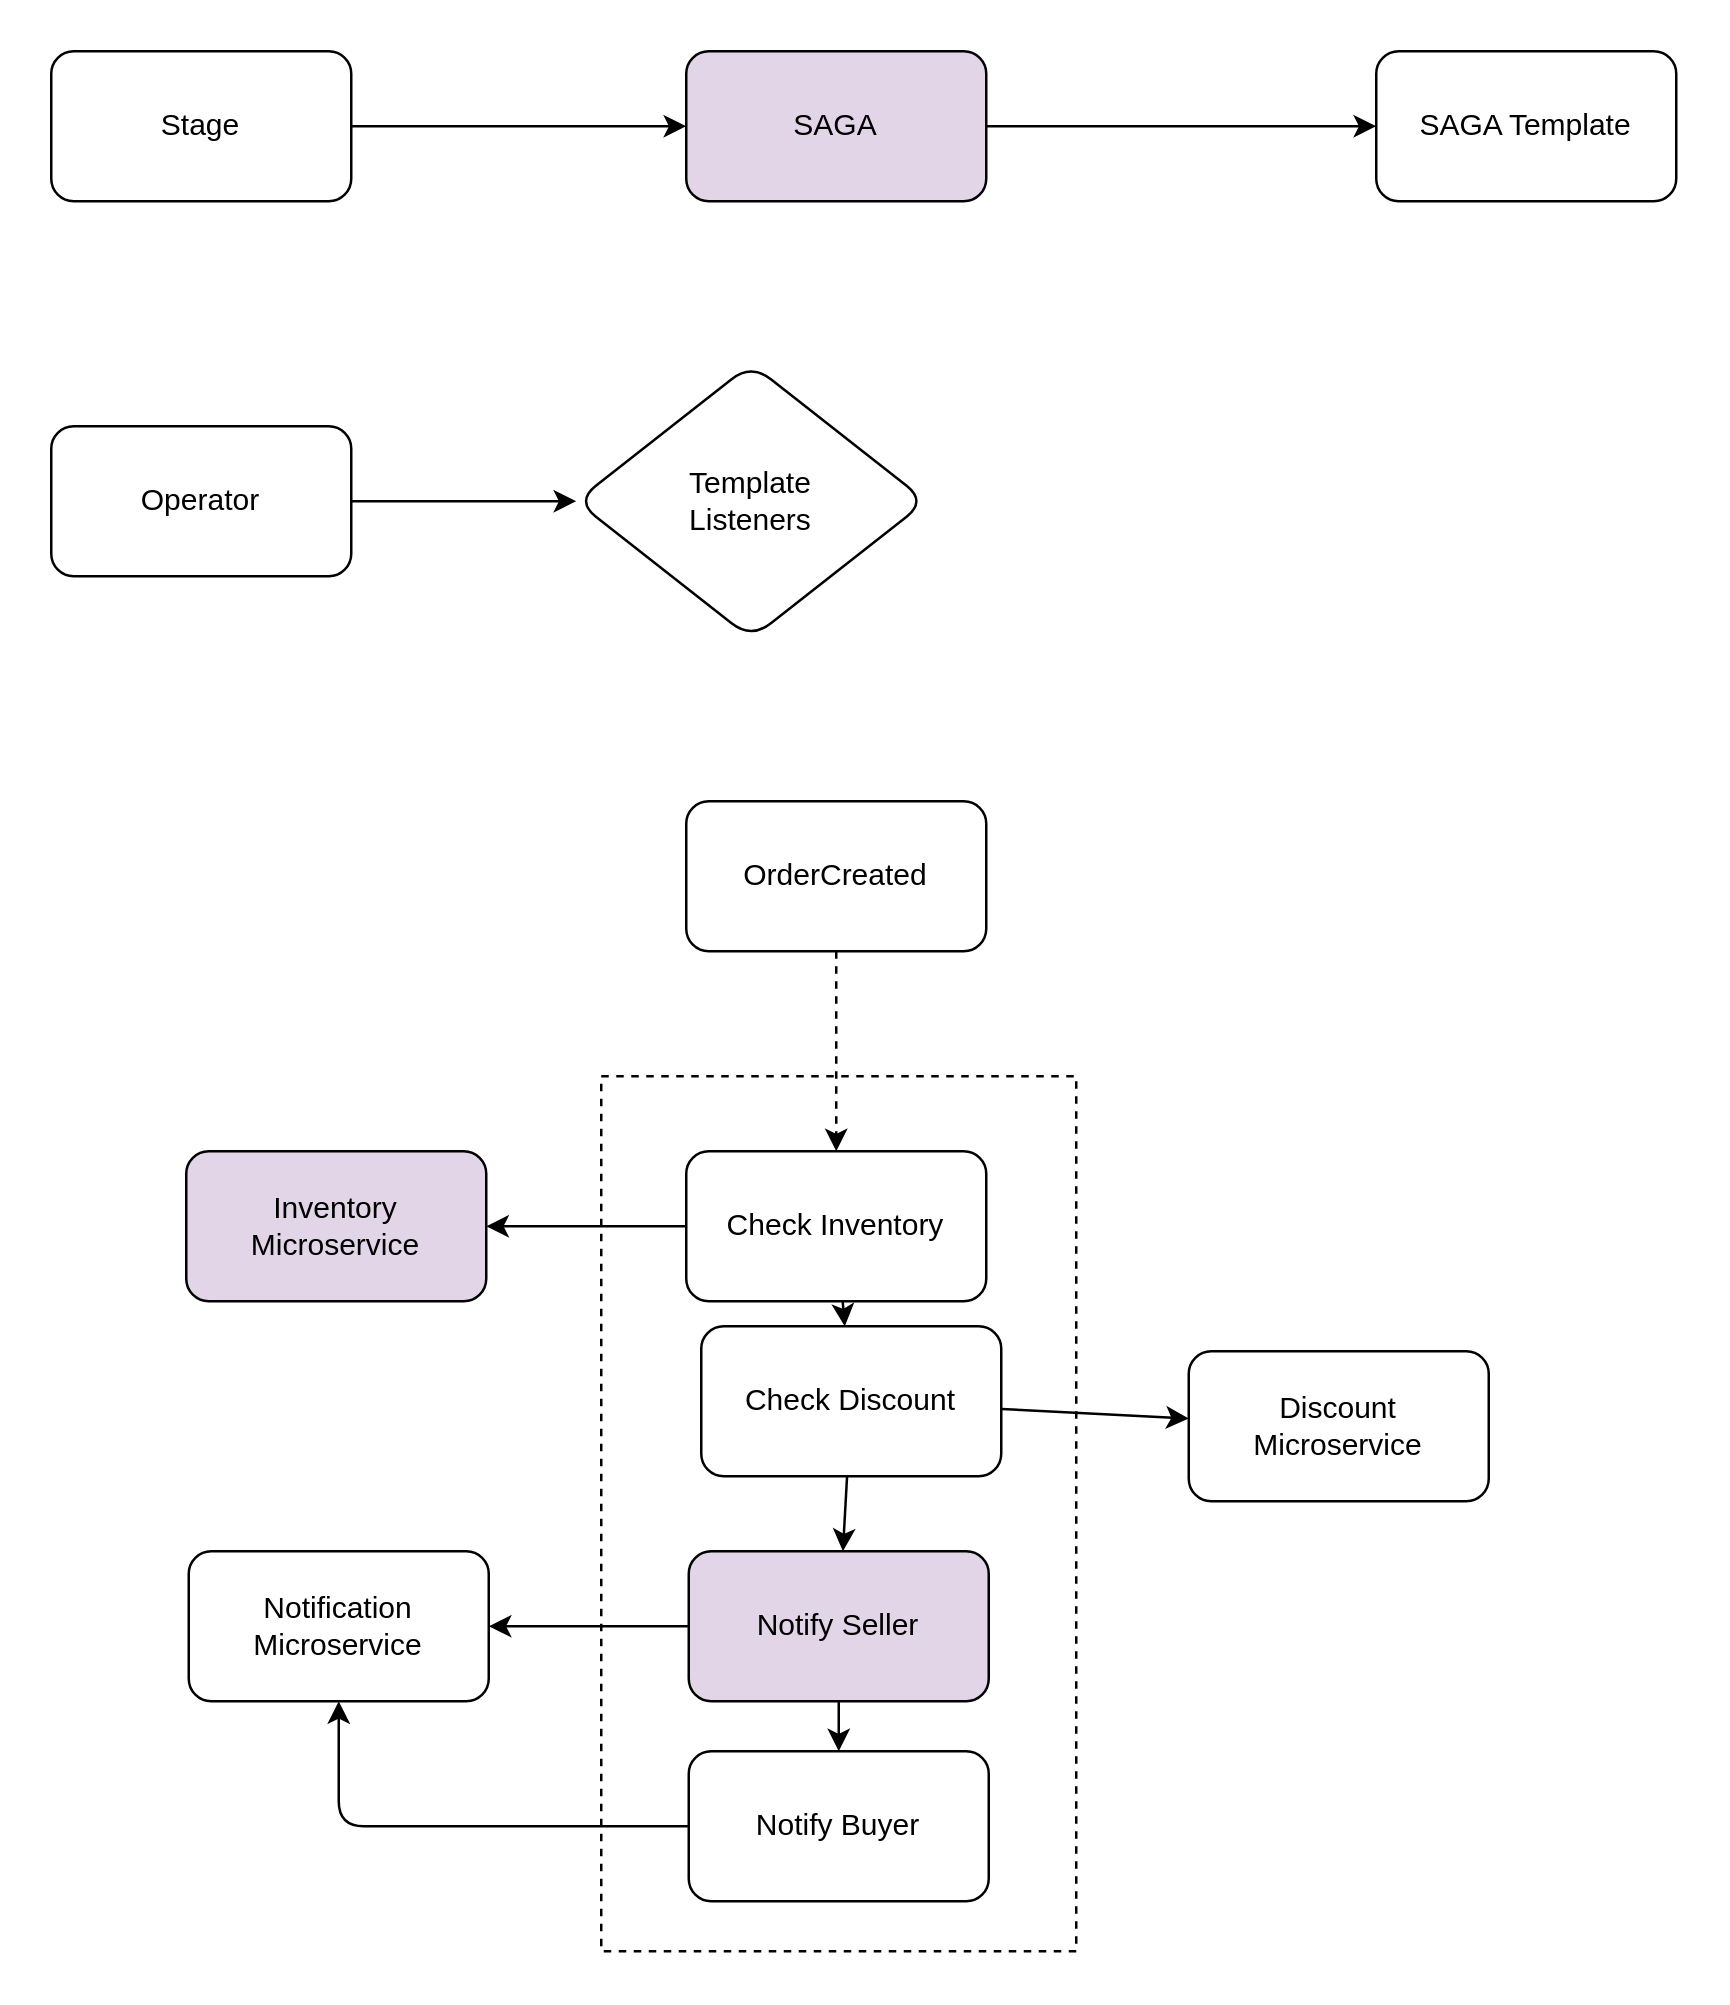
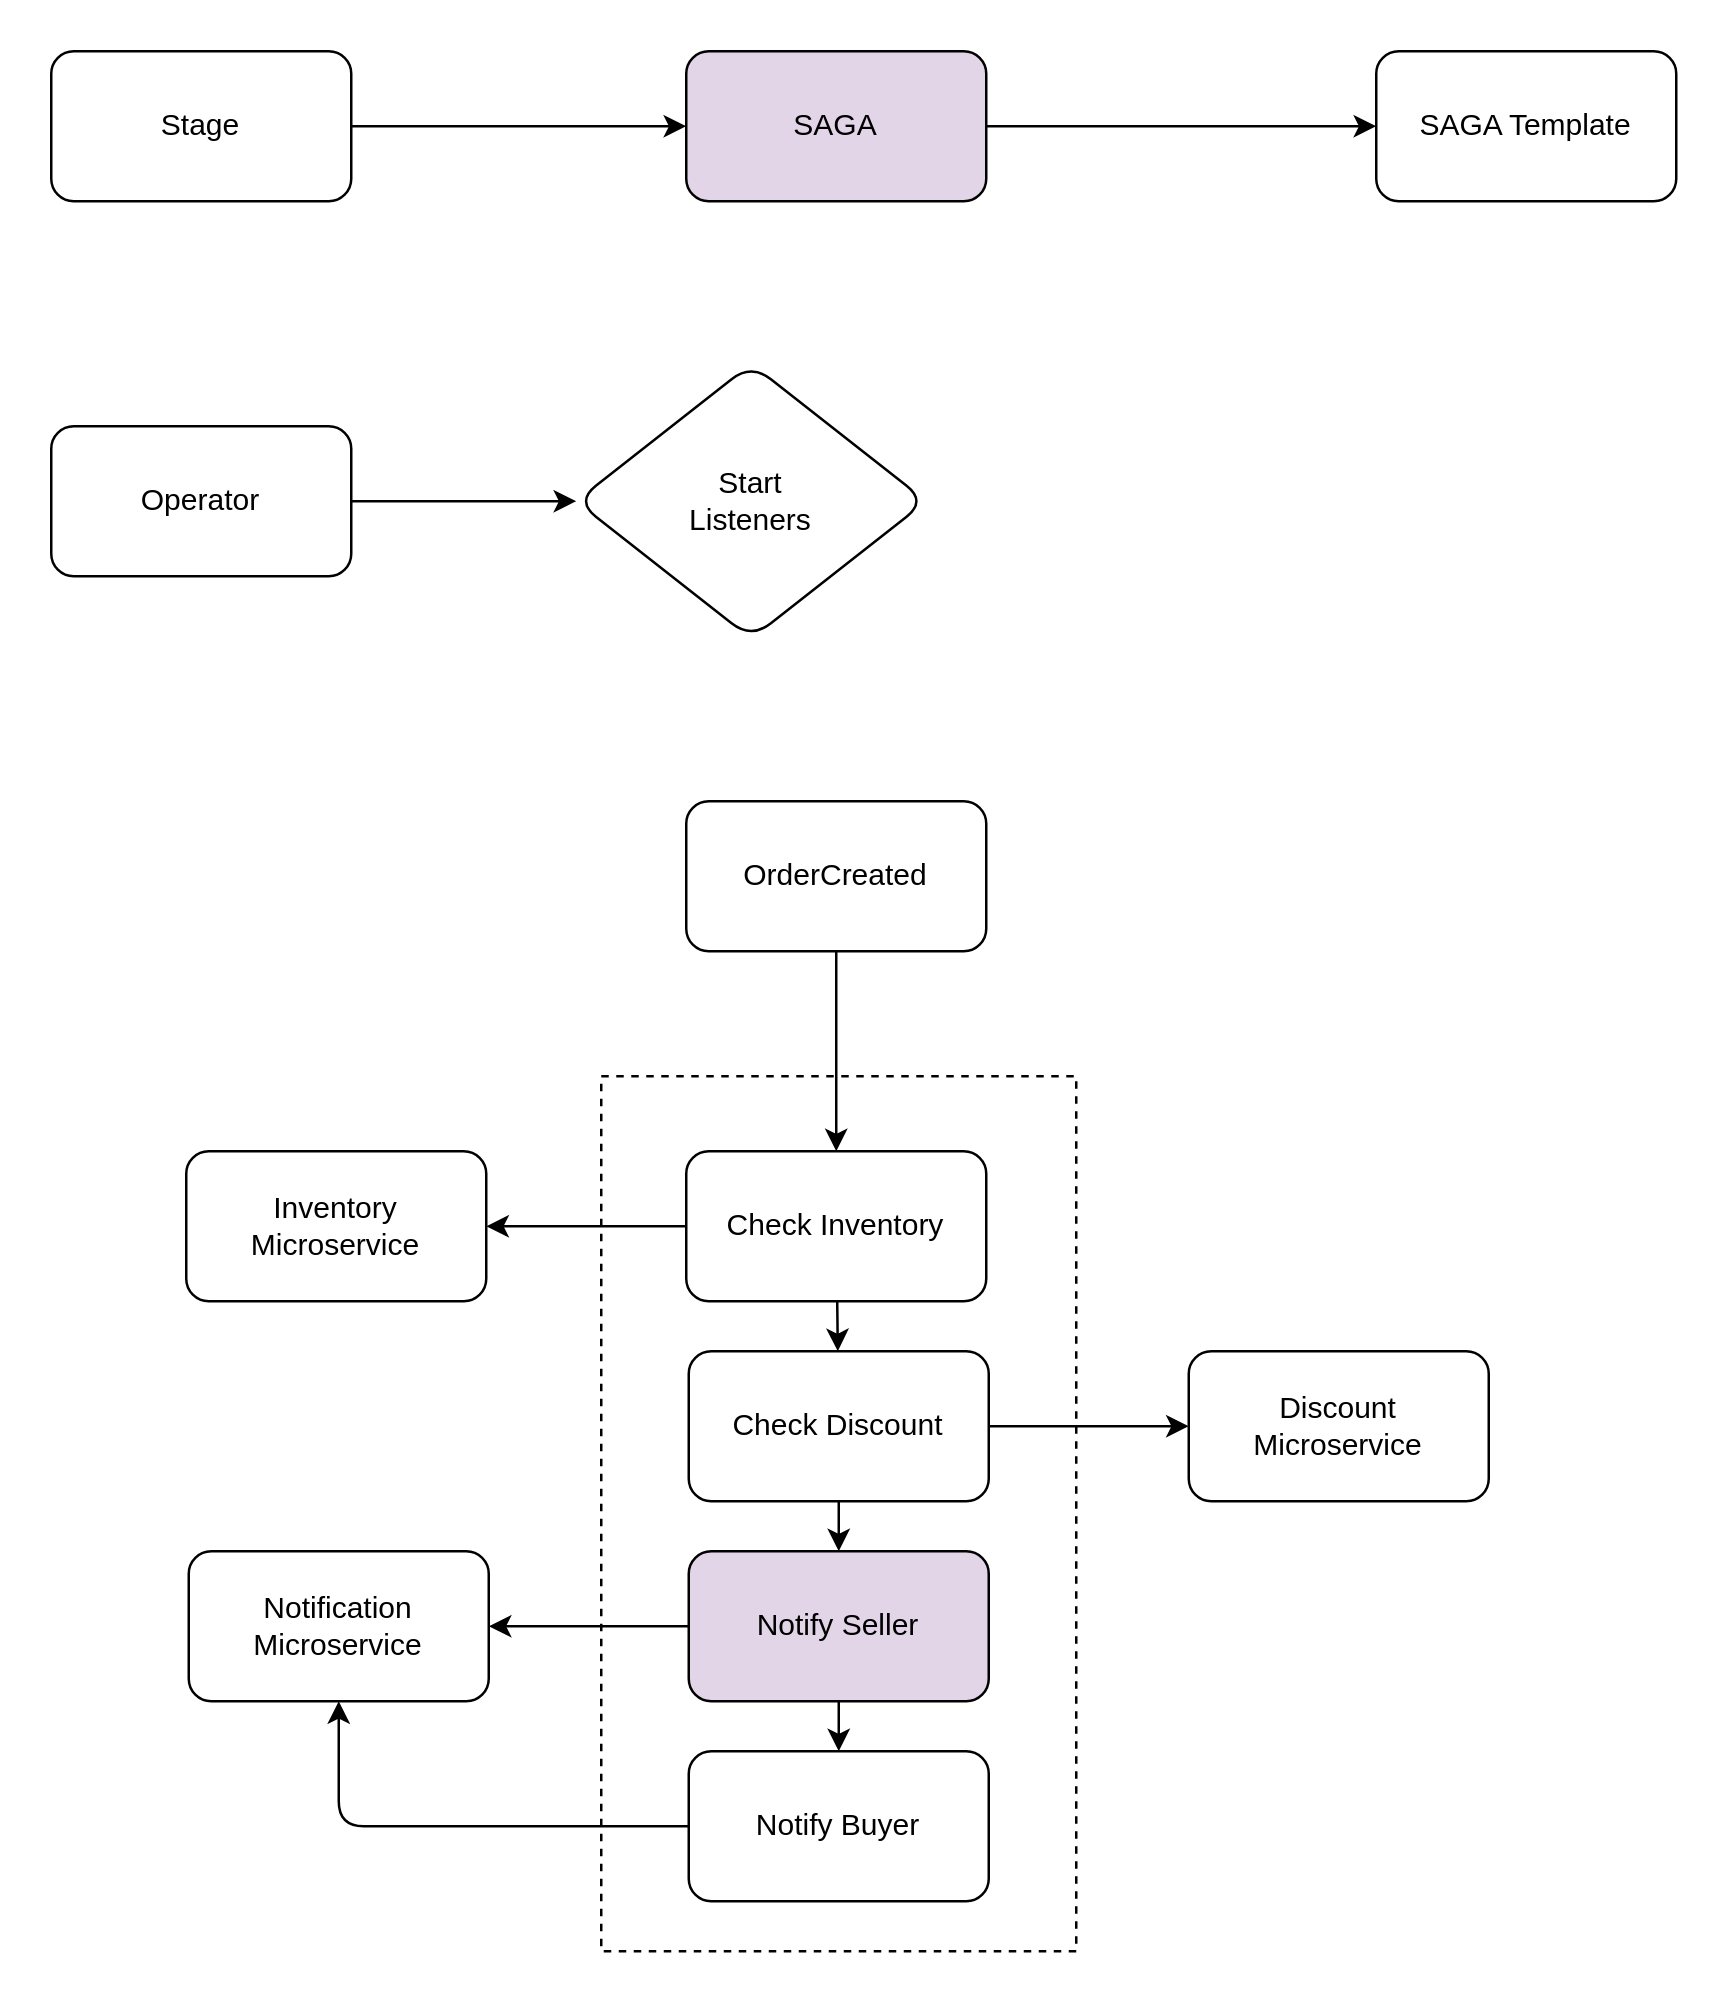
node "Template Listeners": label "Template Listeners" -> "Start Listeners"
edge "OrderCreated" -> "Check Inventory": style dashed -> solid
node "Inventory Microservice": fillcolor #e1d5e7 -> #ffffff
node "Check Discount": moved (851, 1401) -> (839, 1426)
